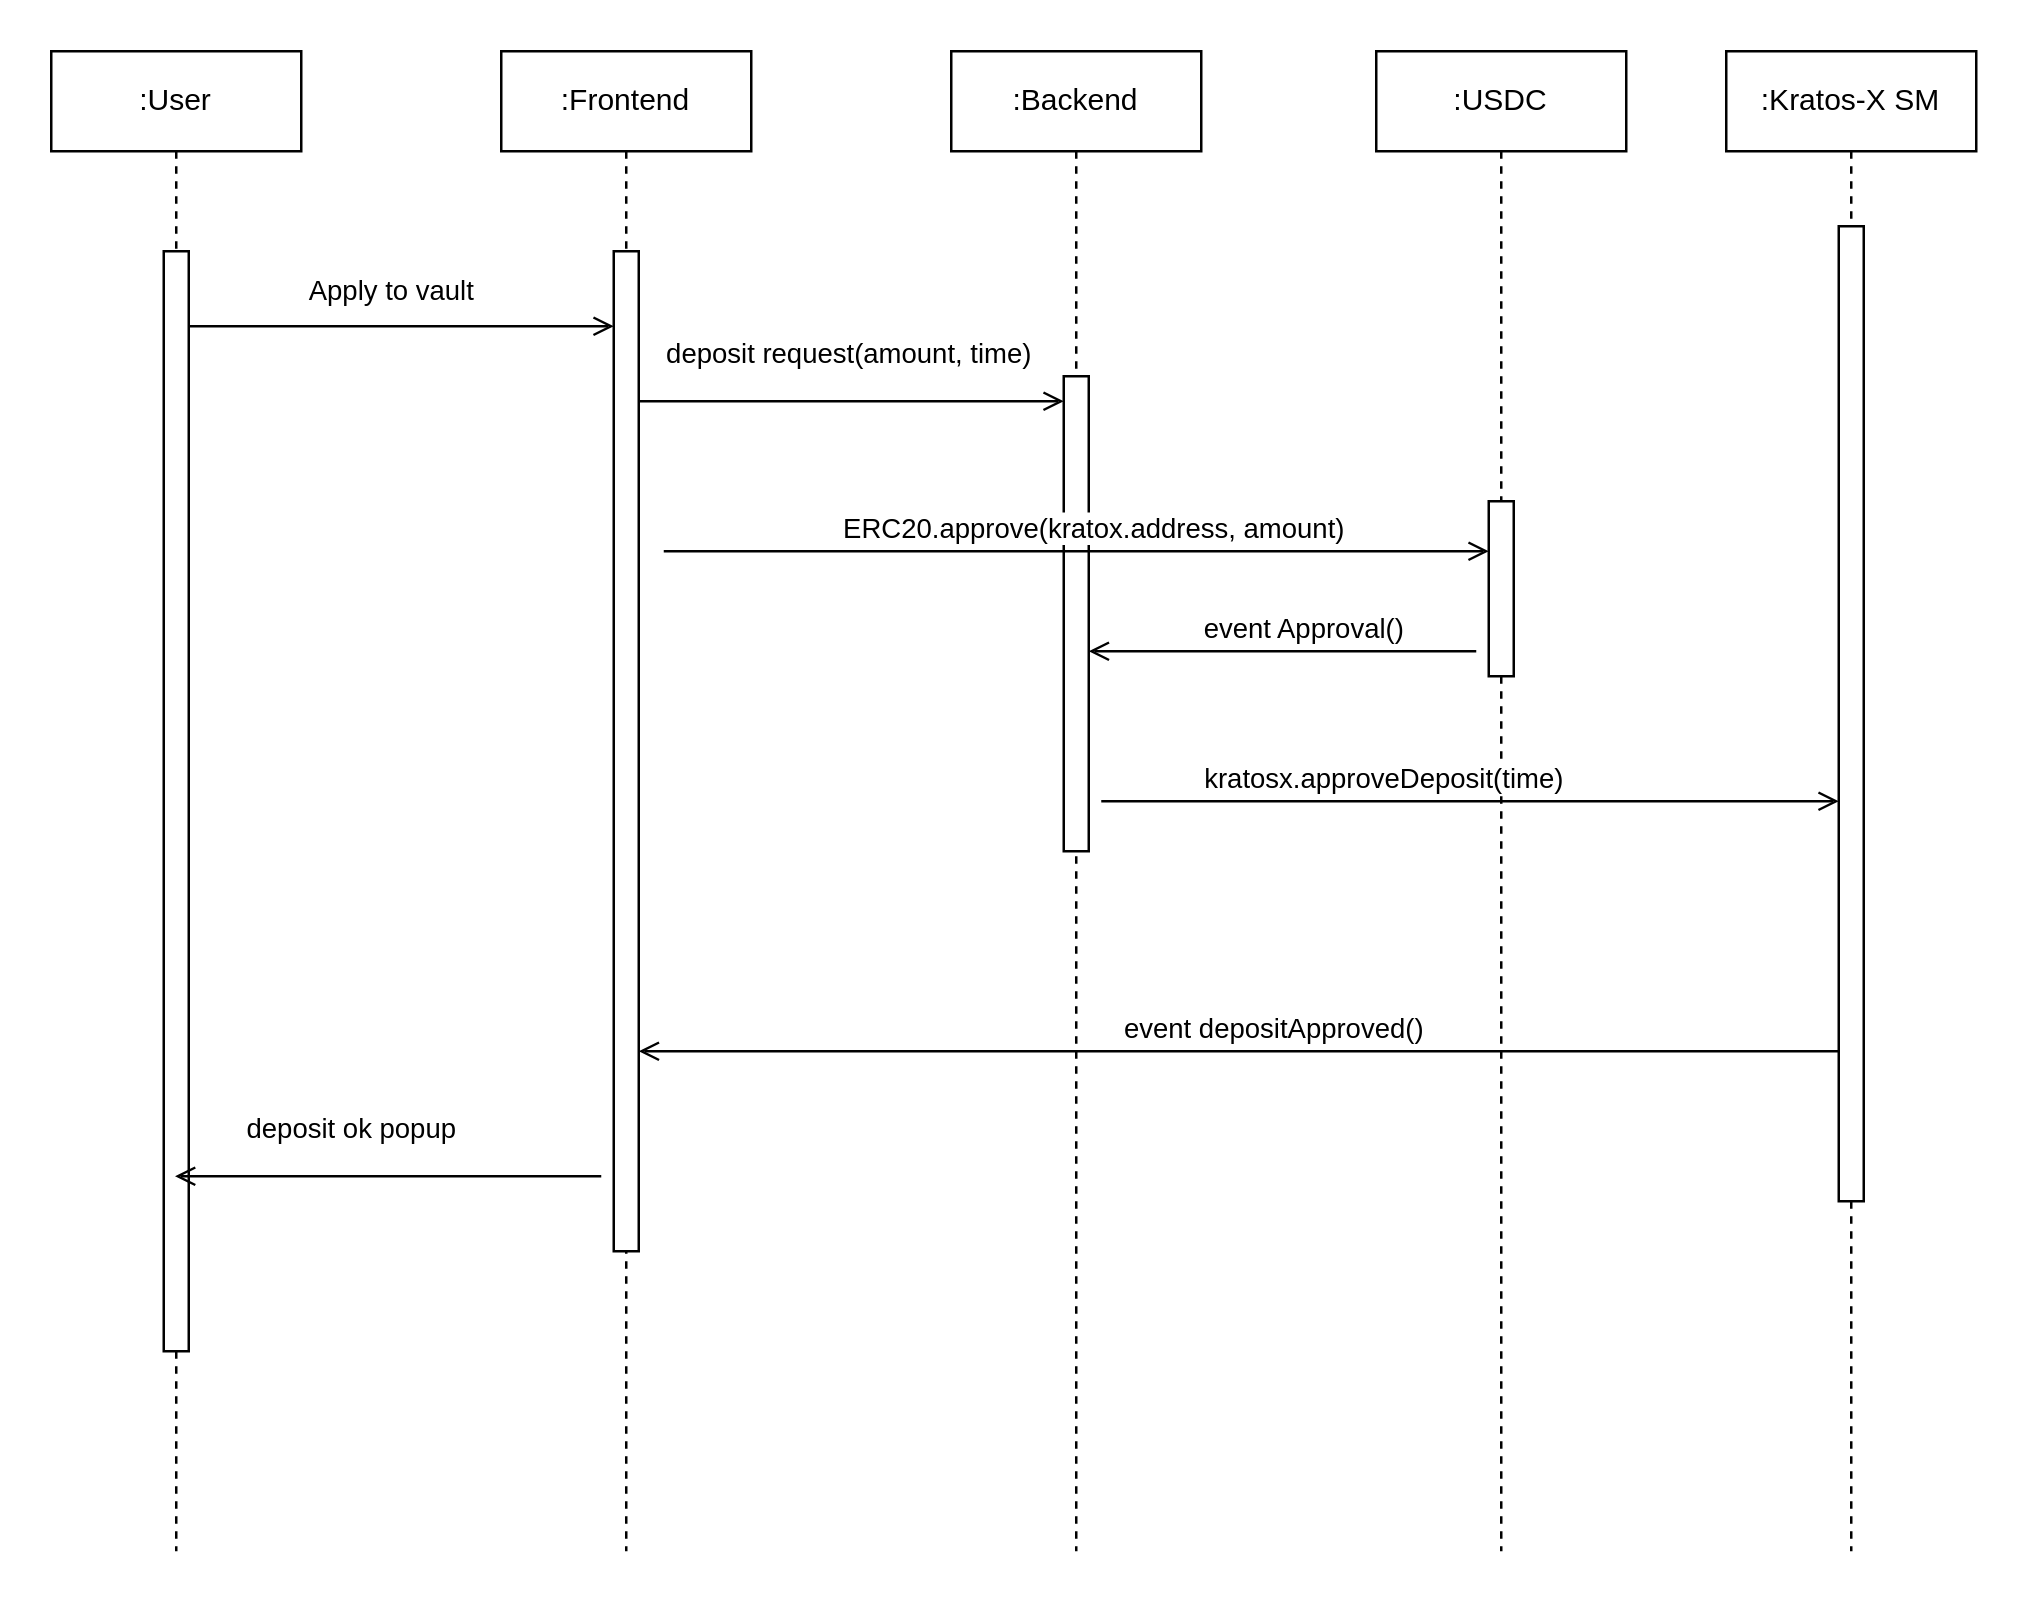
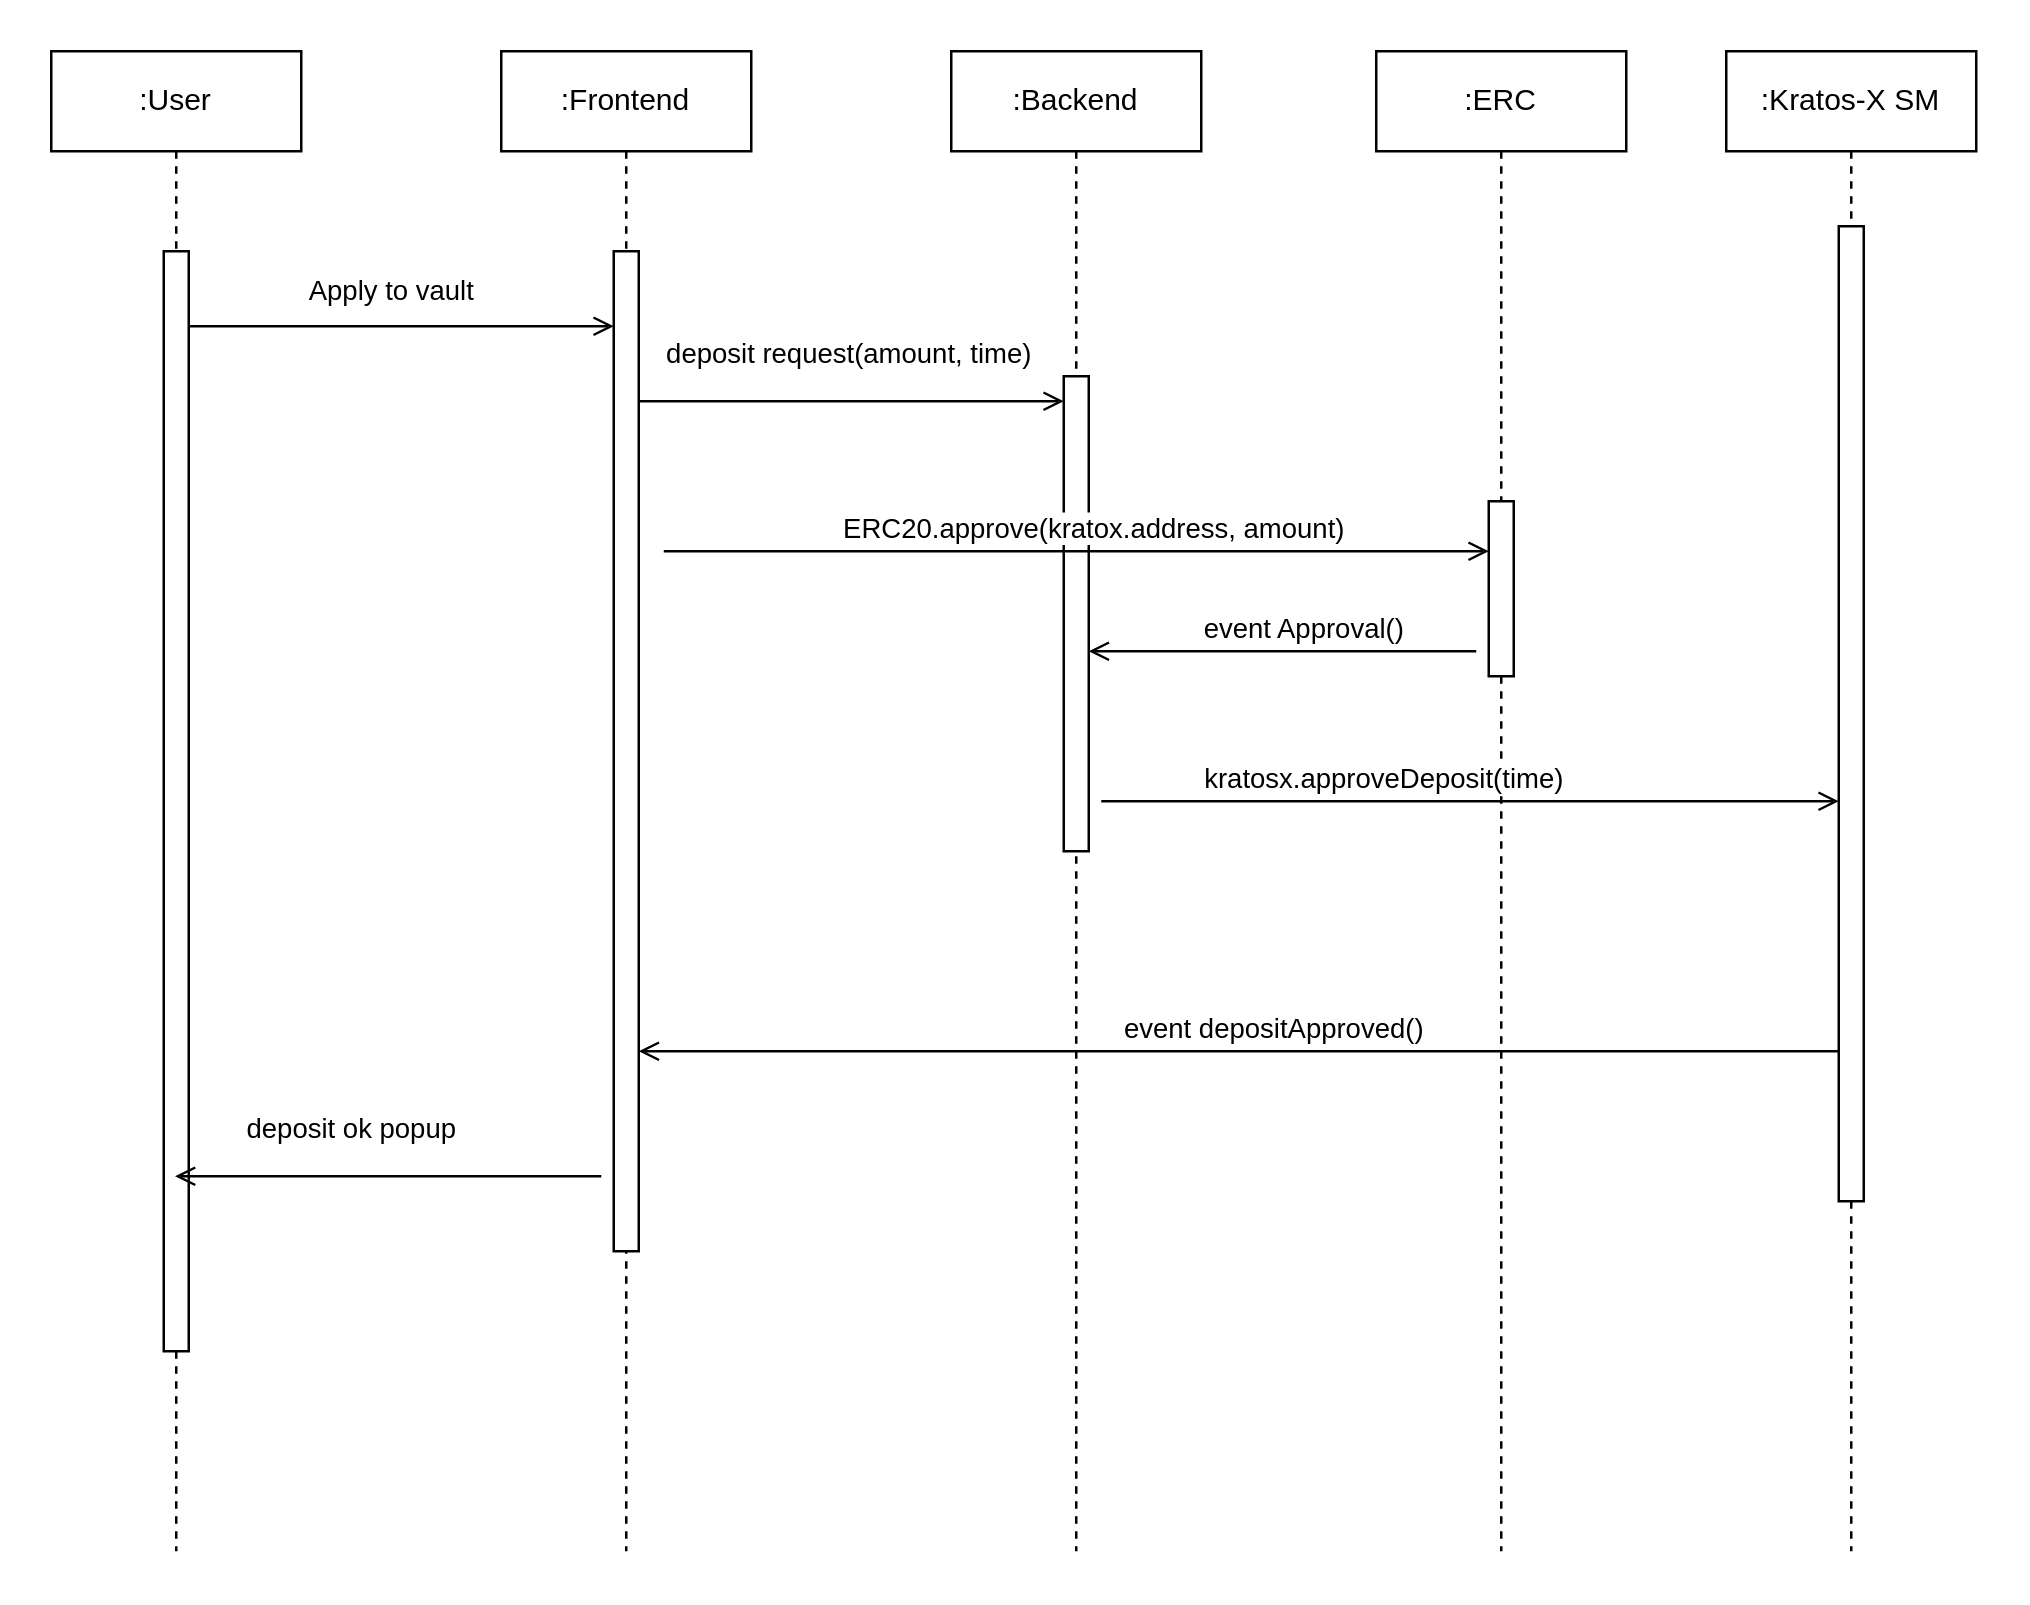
node ":USDC": label ":USDC" -> ":ERC"
